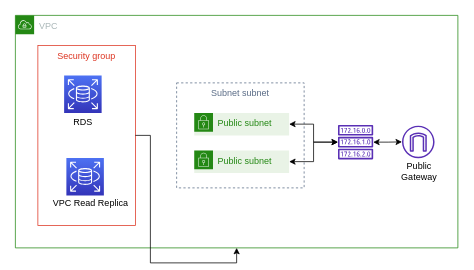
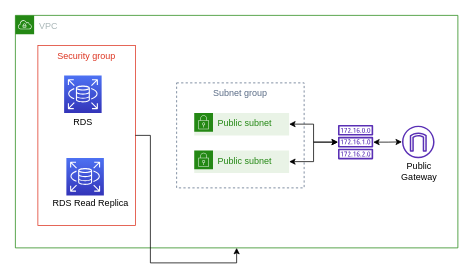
node "Subnet subnet": label "Subnet subnet" -> "Subnet group"
node "VPC Read Replica": label "VPC Read Replica" -> "RDS Read Replica"
